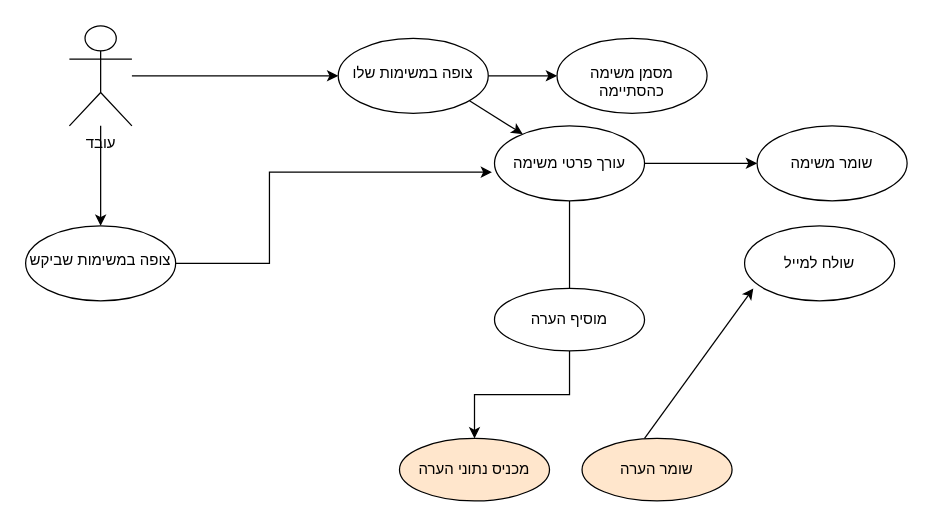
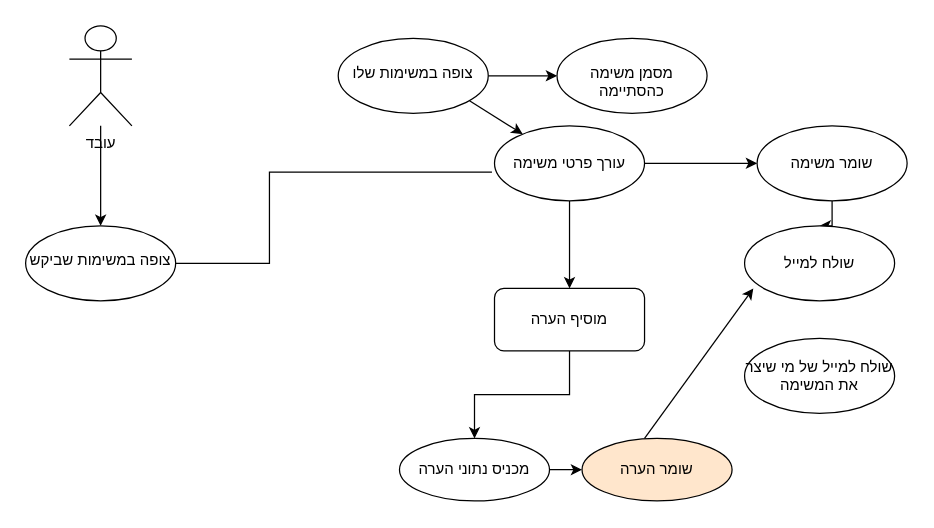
edge "עובד" -> "צופה במשימות שלו": removed
edge "צופה במשימות שביקש" -> "עורך פרטי משימה": arrowhead classic -> none
edge "שומר משימה" -> "שולח למייל": added
edge "עורך פרטי משימה" -- "מוסיף הערה": arrowhead none -> classic
node "מוסיף הערה": shape ellipse -> rounded rectangle
node "שולח למייל של מי שיצר את המשימה": added
node "מכניס נתוני הערה": fillcolor #ffe6cc -> #ffffff
edge "מכניס נתוני הערה" -> "שומר הערה": added
